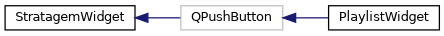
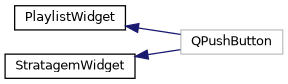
edge "PlaylistWidget" -> "QPushButton": reversed
